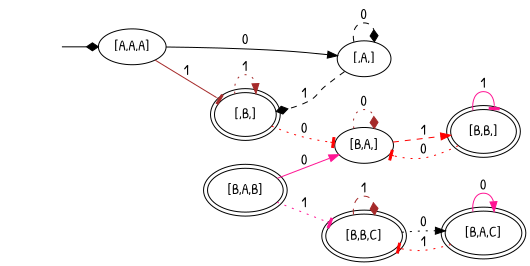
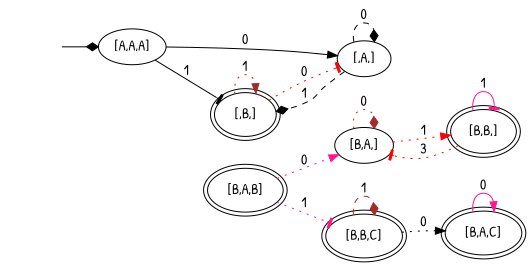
edge "[A,A,A]" -> "[,B,]": color brown -> black
edge "[,B,]" -> "[B,A,]": now "[,B,]" -> "[,A,]"
edge "[B,A,]" -> "[B,B,]": style dashed -> dotted
edge "[B,B,]" -> "[B,A,]": label "0" -> "3"
edge "[B,A,B]" -> "[B,A,]": style solid -> dotted
edge "[B,A,C]" -> "[B,B,C]": removed, label "1"
